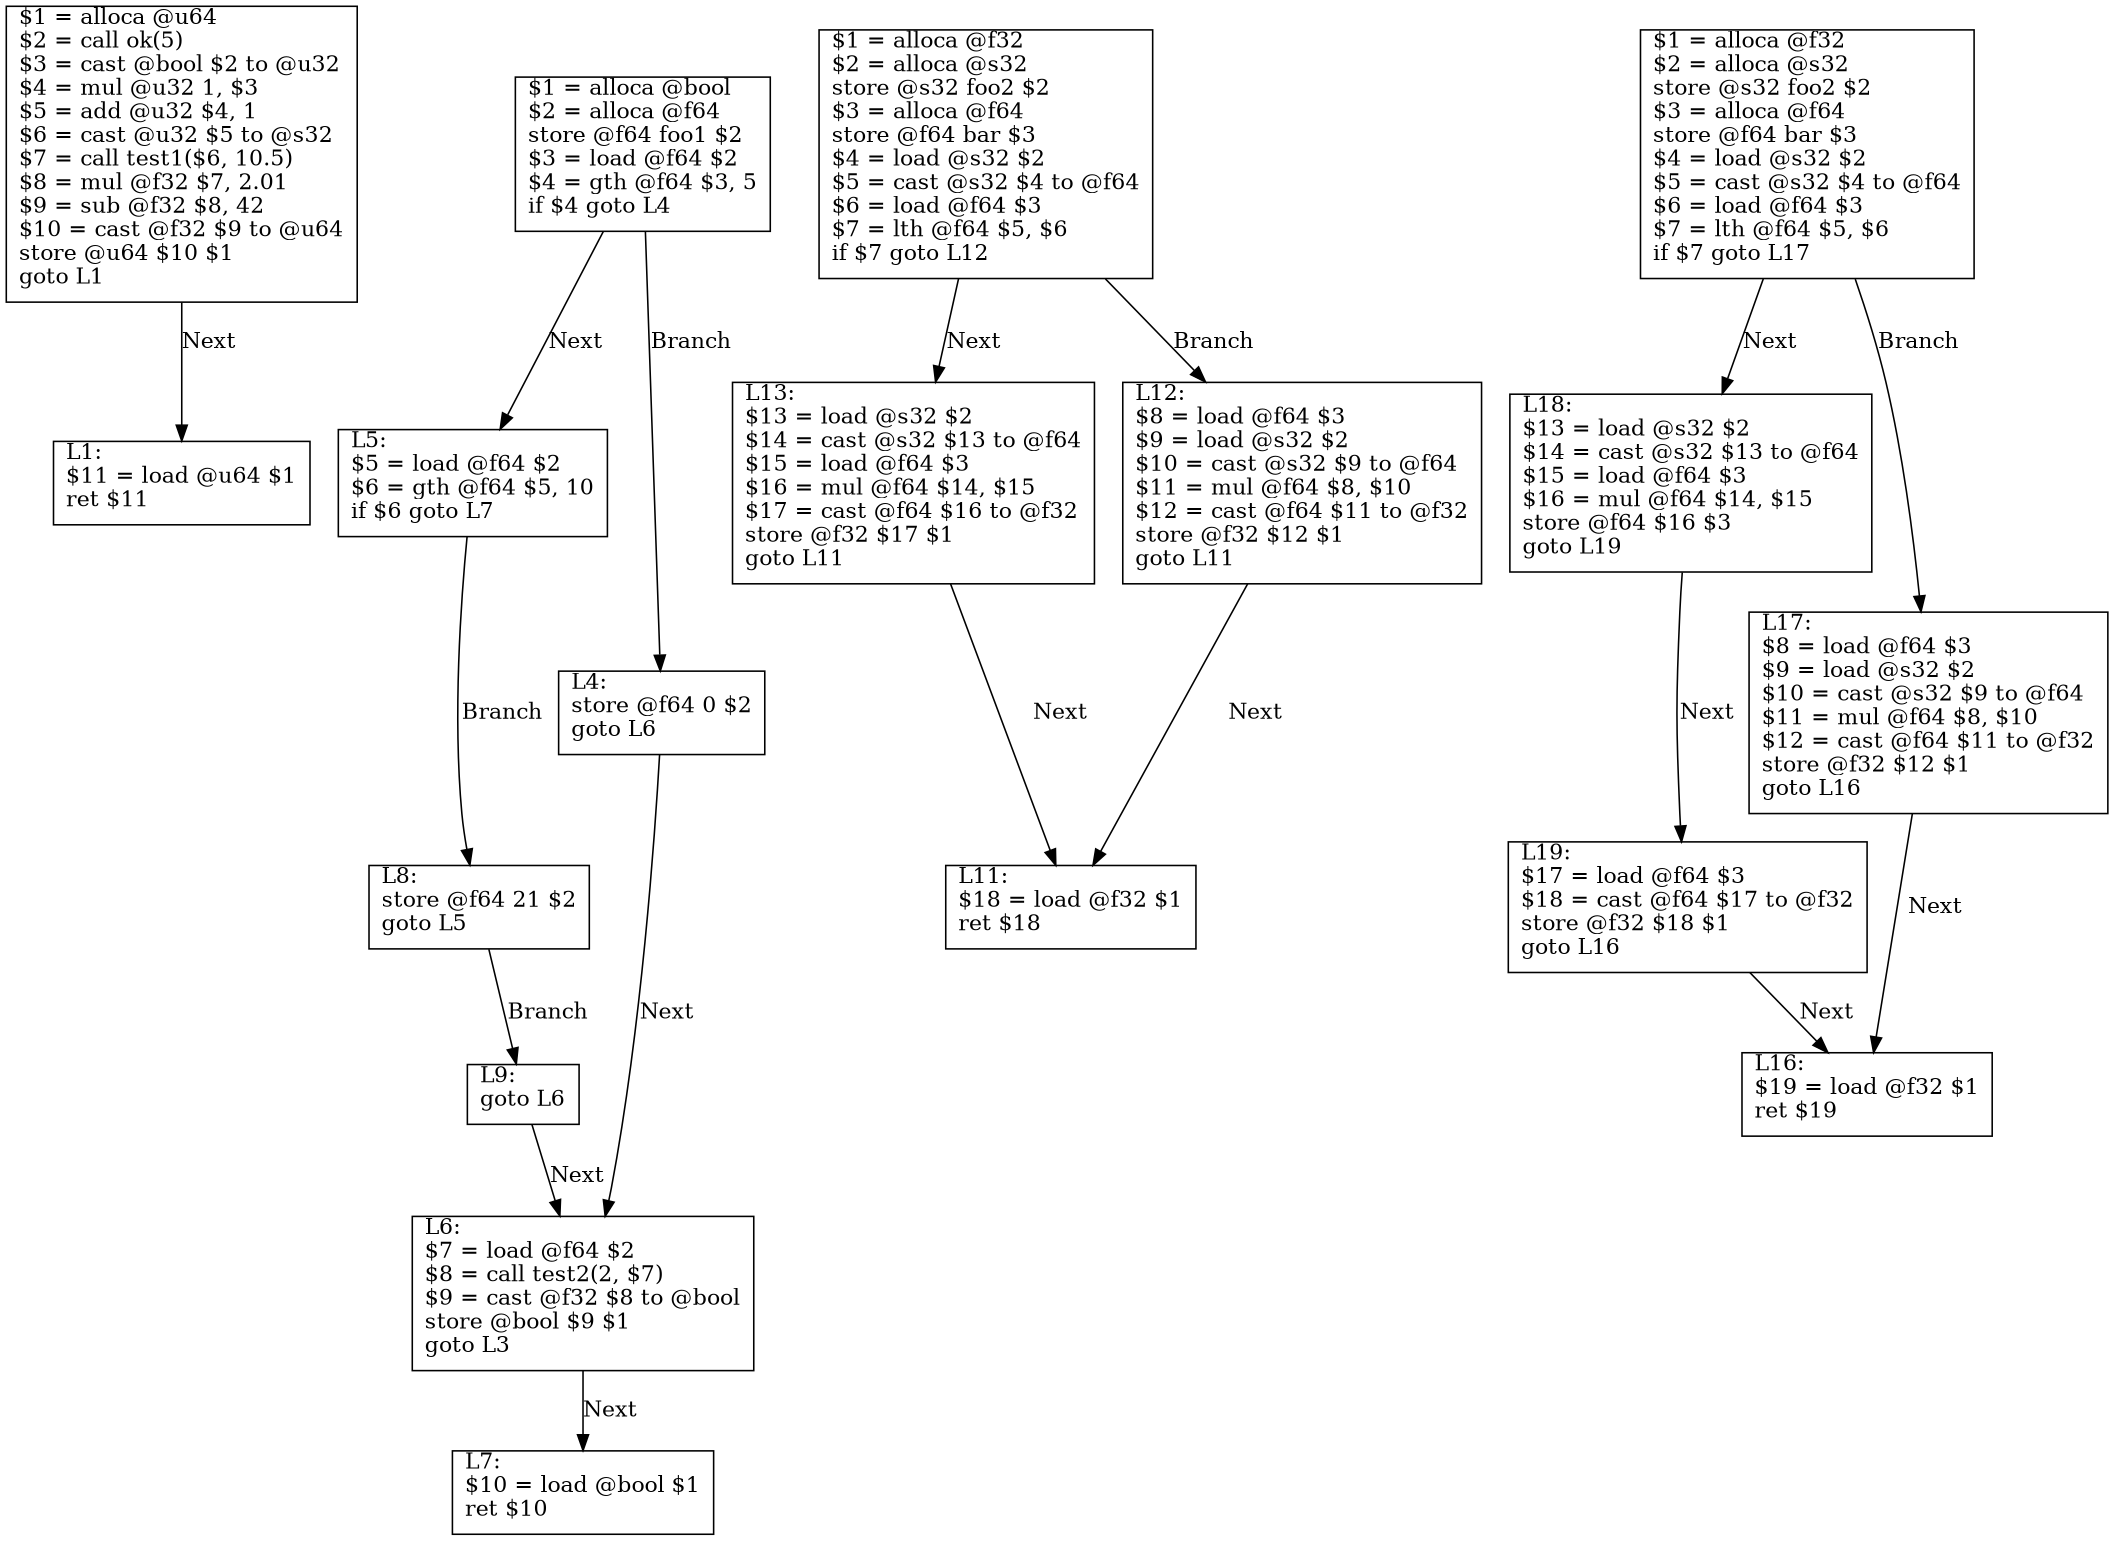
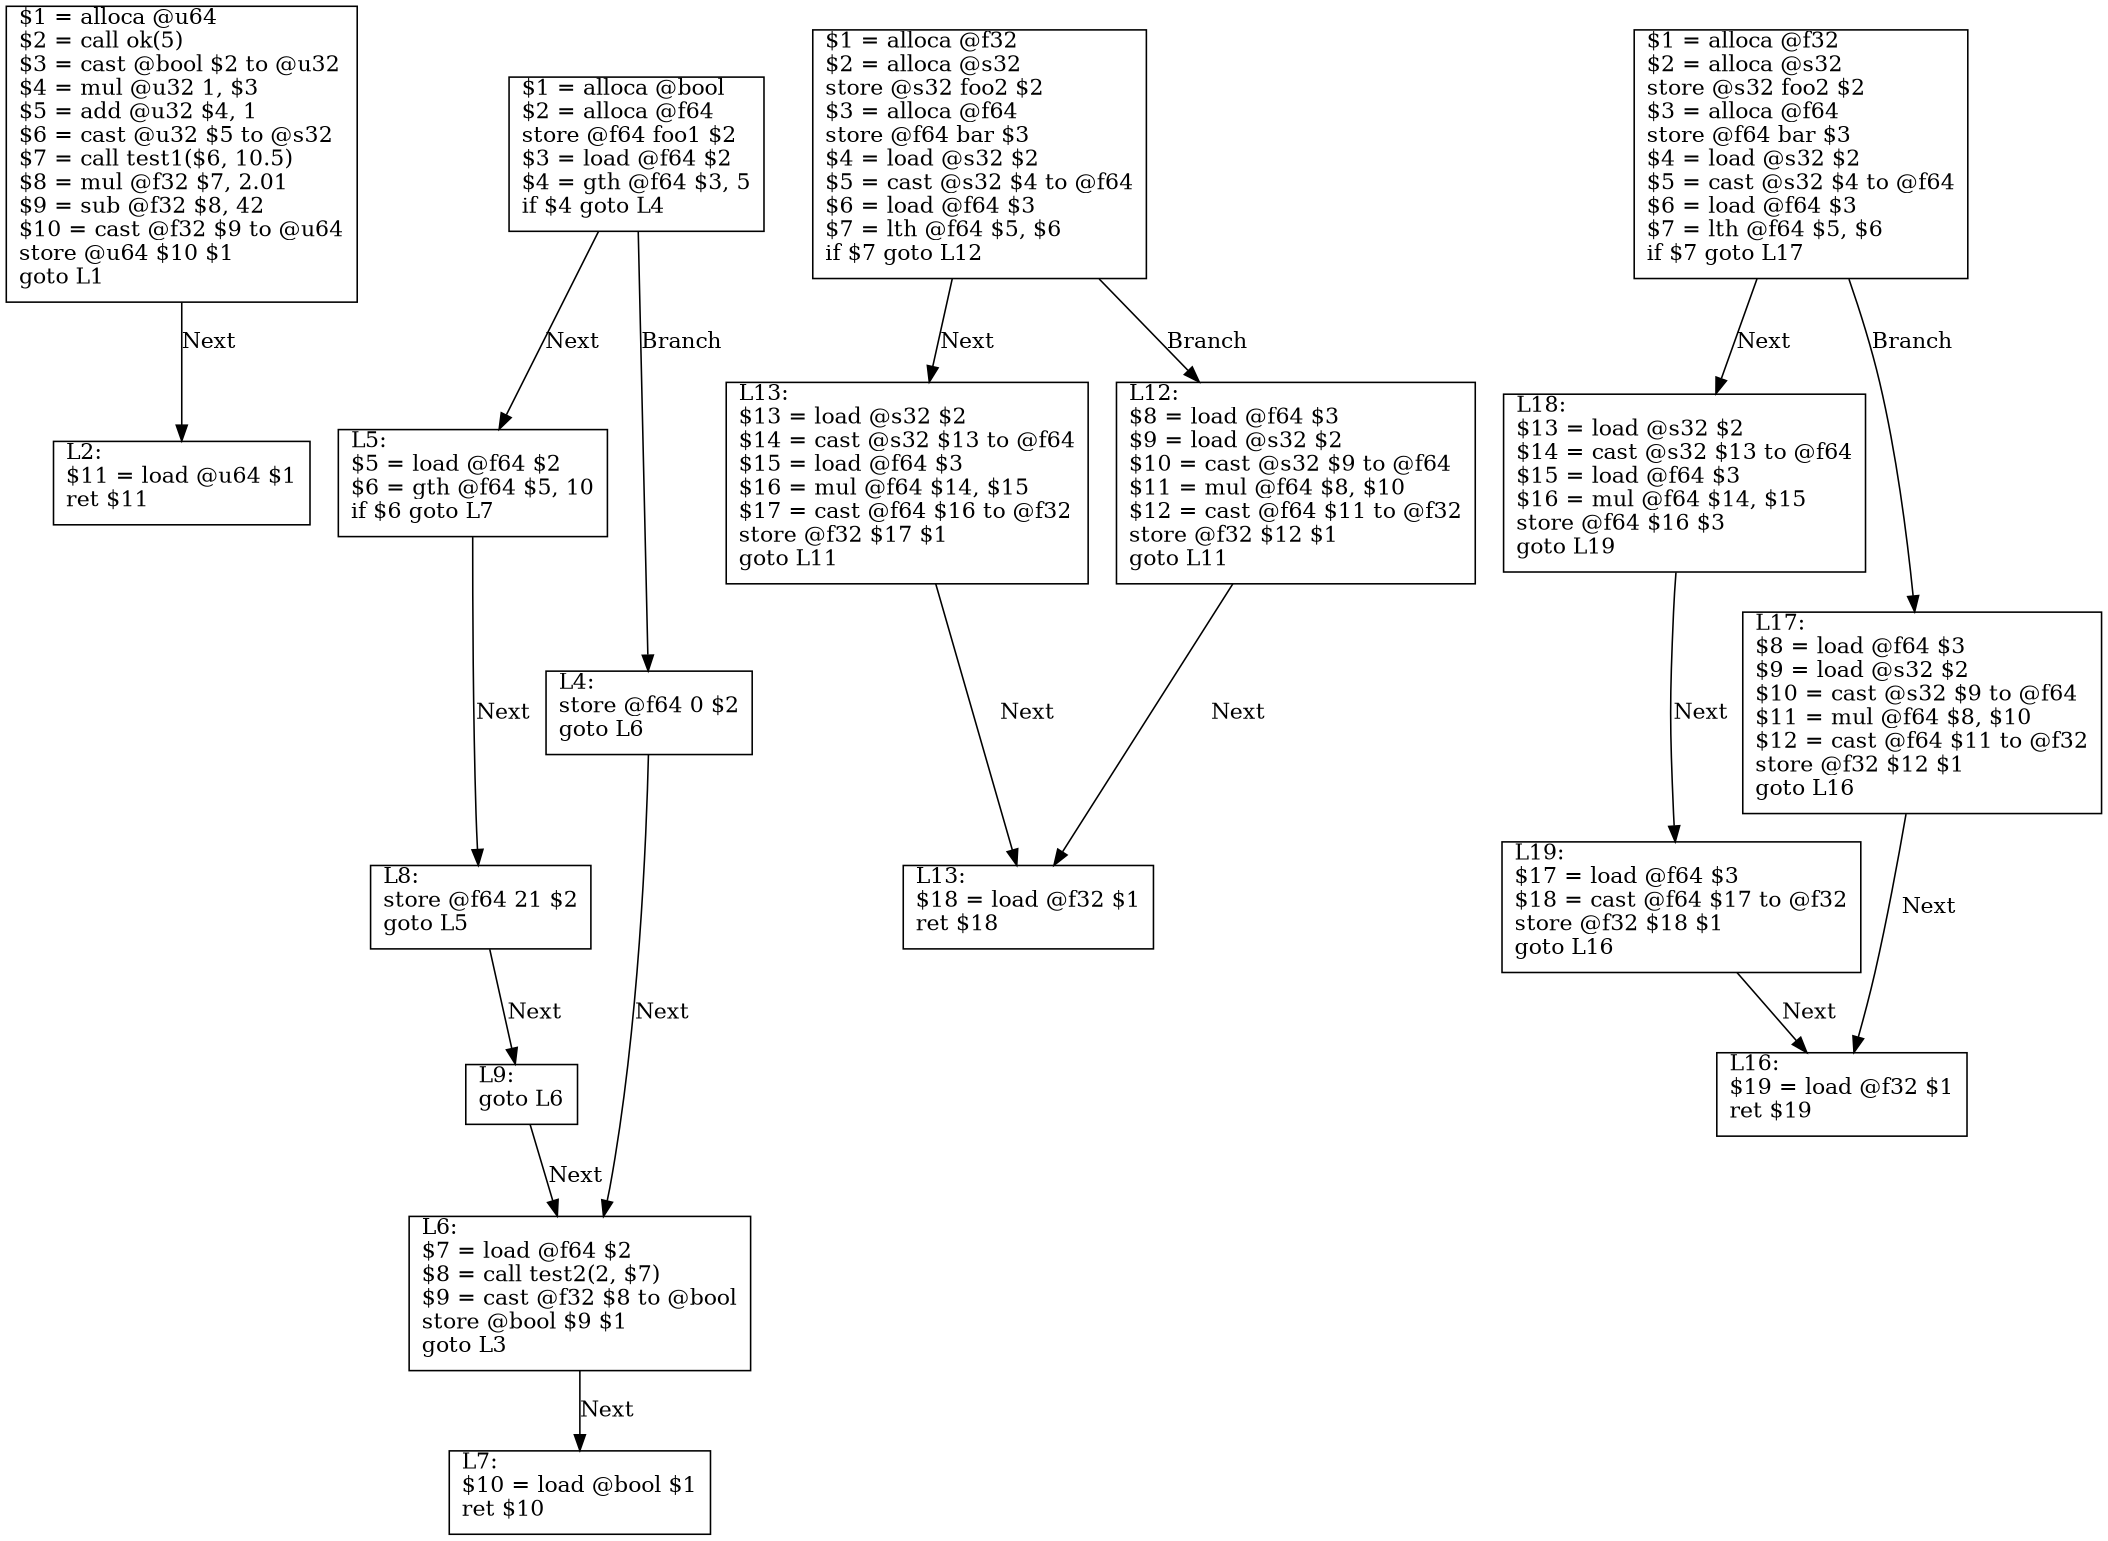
node "L1: $11 = load @u64 $1 ret $11": label "L1: $11 = load @u64 $1 ret $11" -> "L2: $11 = load @u64 $1 ret $11"
edge "L5: $5 = load @f64 $2 $6 = gth @f64 $5, 10 if $6 goto L7" -> "L8: store @f64 21 $2 goto L5": label "Branch" -> "Next"
node "L11: $18 = load @f32 $1 ret $18": label "L11: $18 = load @f32 $1 ret $18" -> "L13: $18 = load @f32 $1 ret $18"
edge "L8: store @f64 21 $2 goto L5" -> "L9: goto L6": label "Branch" -> "Next"
